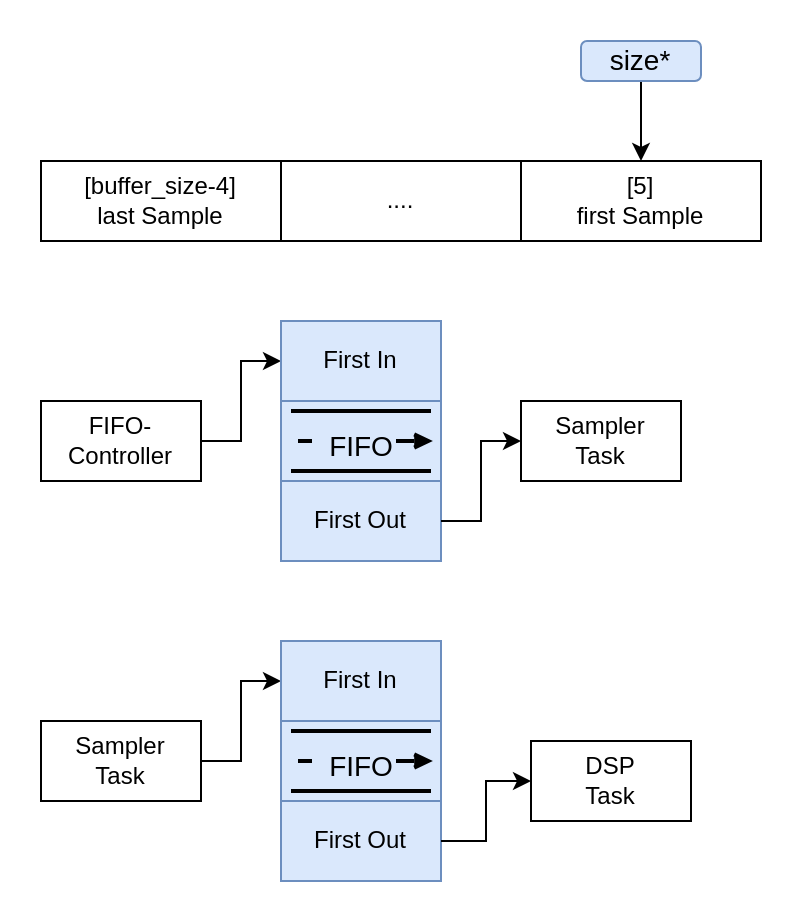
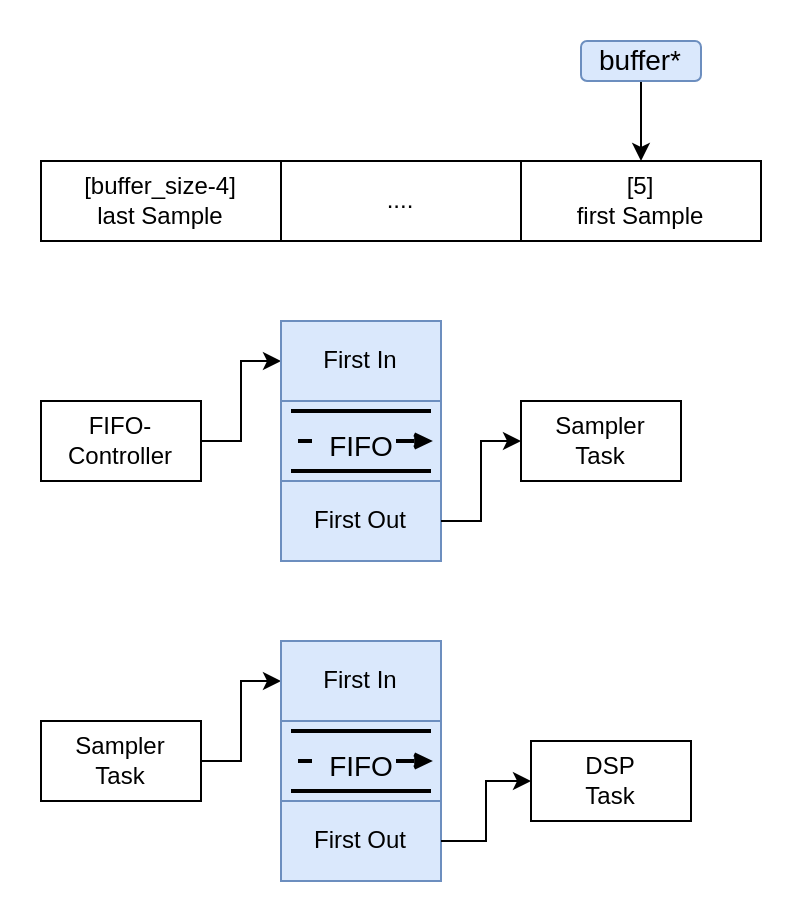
node "size*": label "size*" -> "buffer*"
